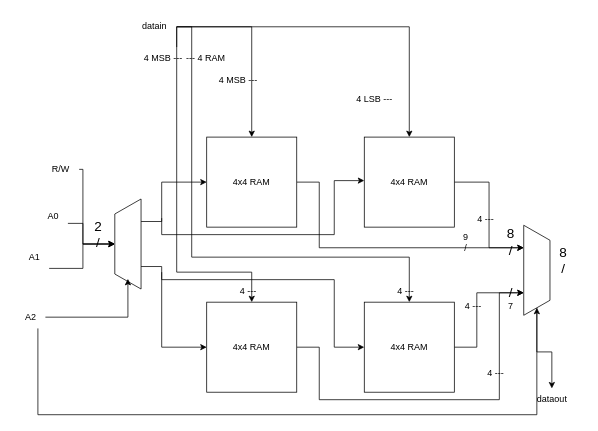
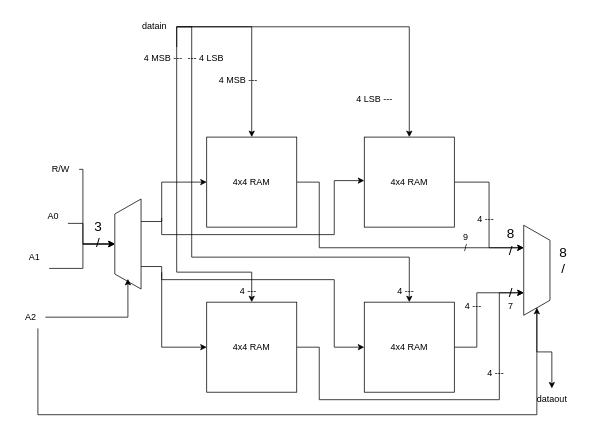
node "--- 4 RAM": label "--- 4 RAM" -> "--- 4 LSB"
node "2 /": label "2 /" -> "3 /"
